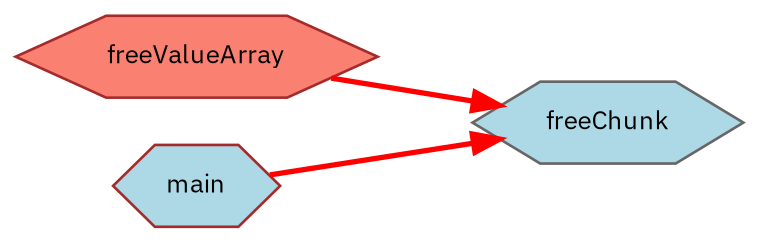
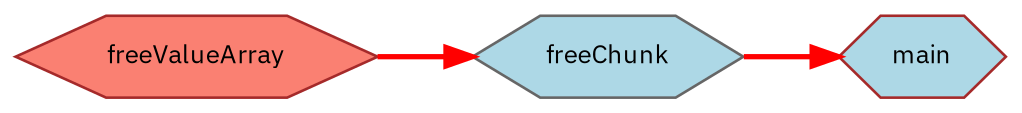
edge "main" -> "freeChunk": reversed
